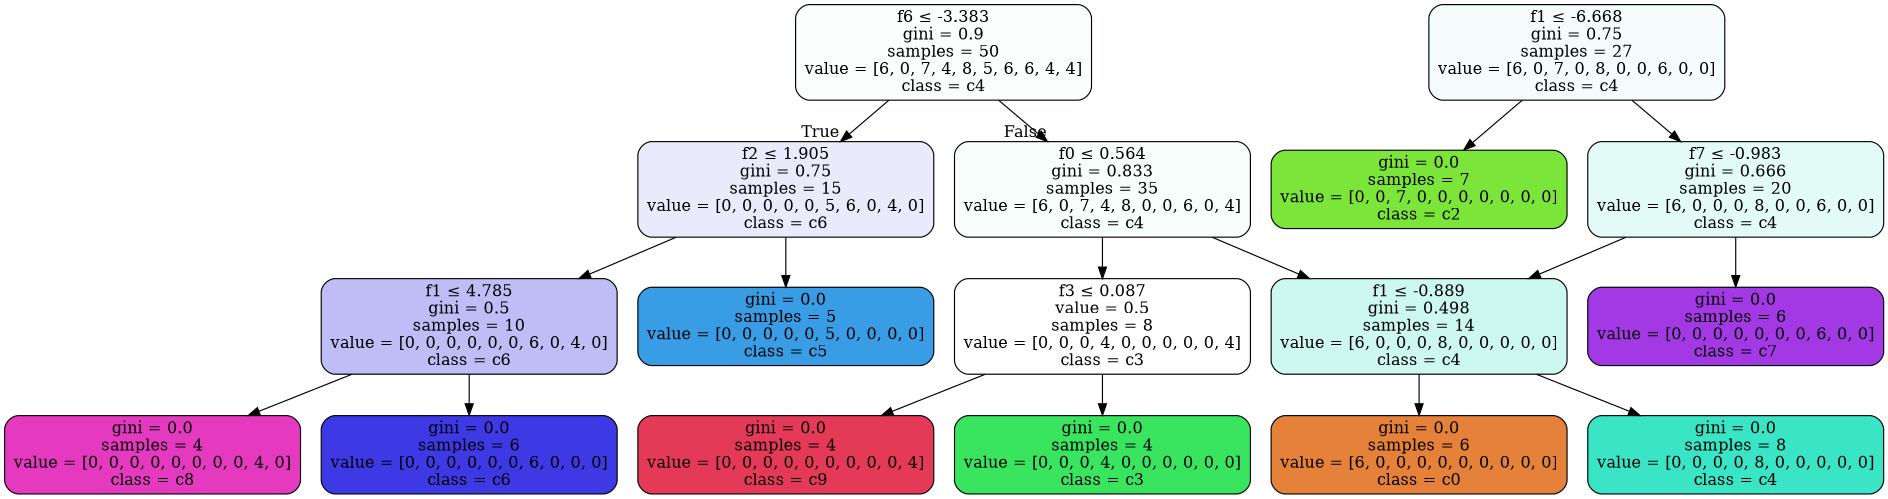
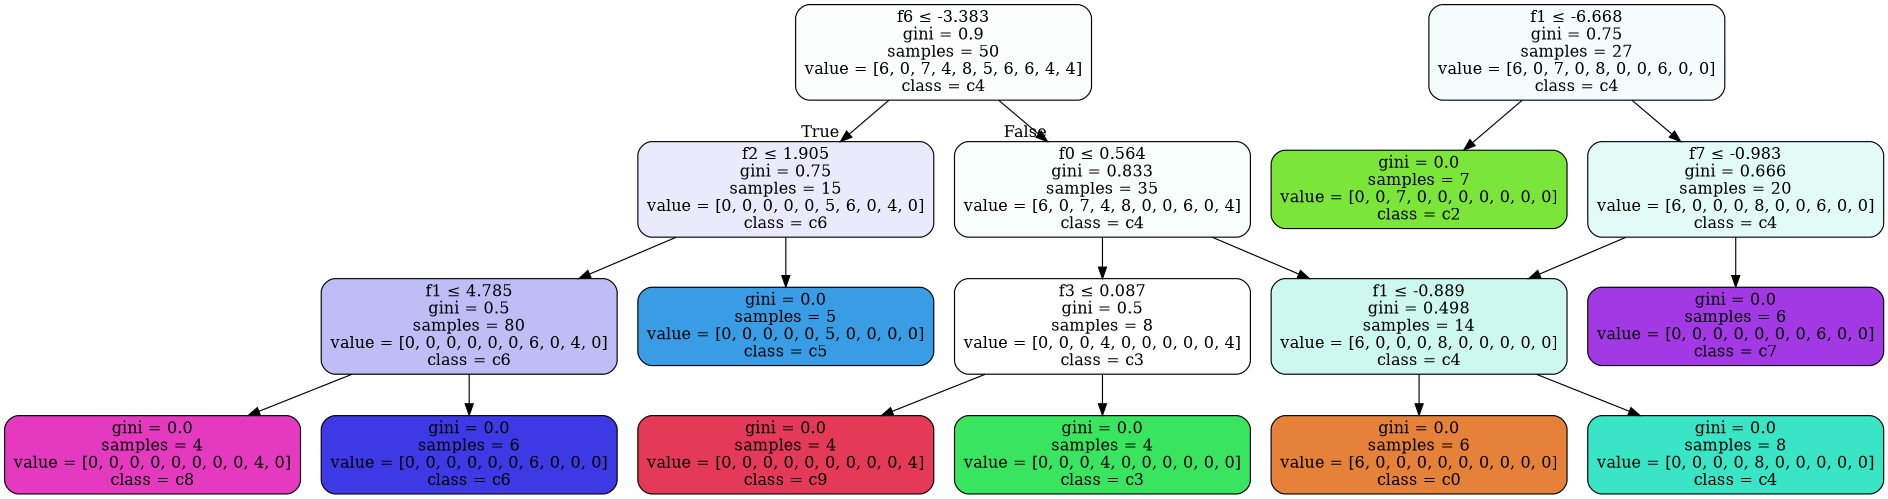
node "f3 ≤ 0.087": text "value = 0.5" -> "gini = 0.5"
node "f1 ≤ 4.785": text "samples = 10" -> "samples = 80"
